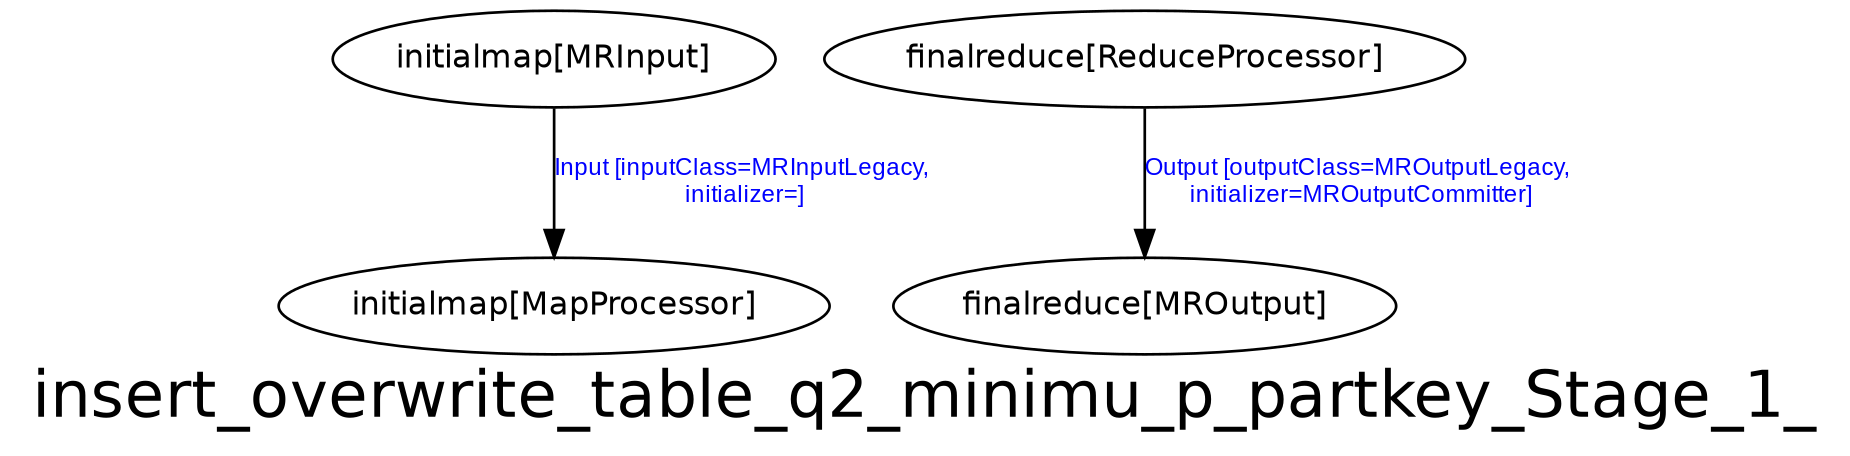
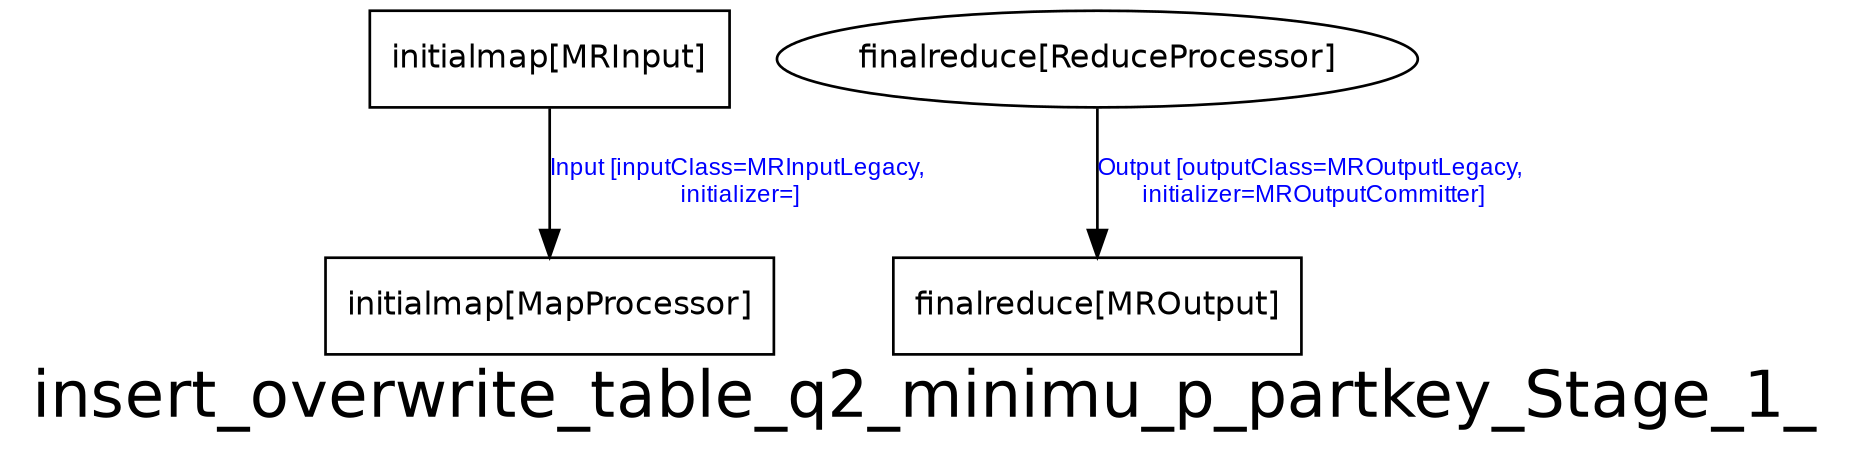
node "initialmap[MRInput]": shape ellipse -> box
node "initialmap[MapProcessor]": shape ellipse -> box
node "finalreduce[MROutput]": shape ellipse -> box
